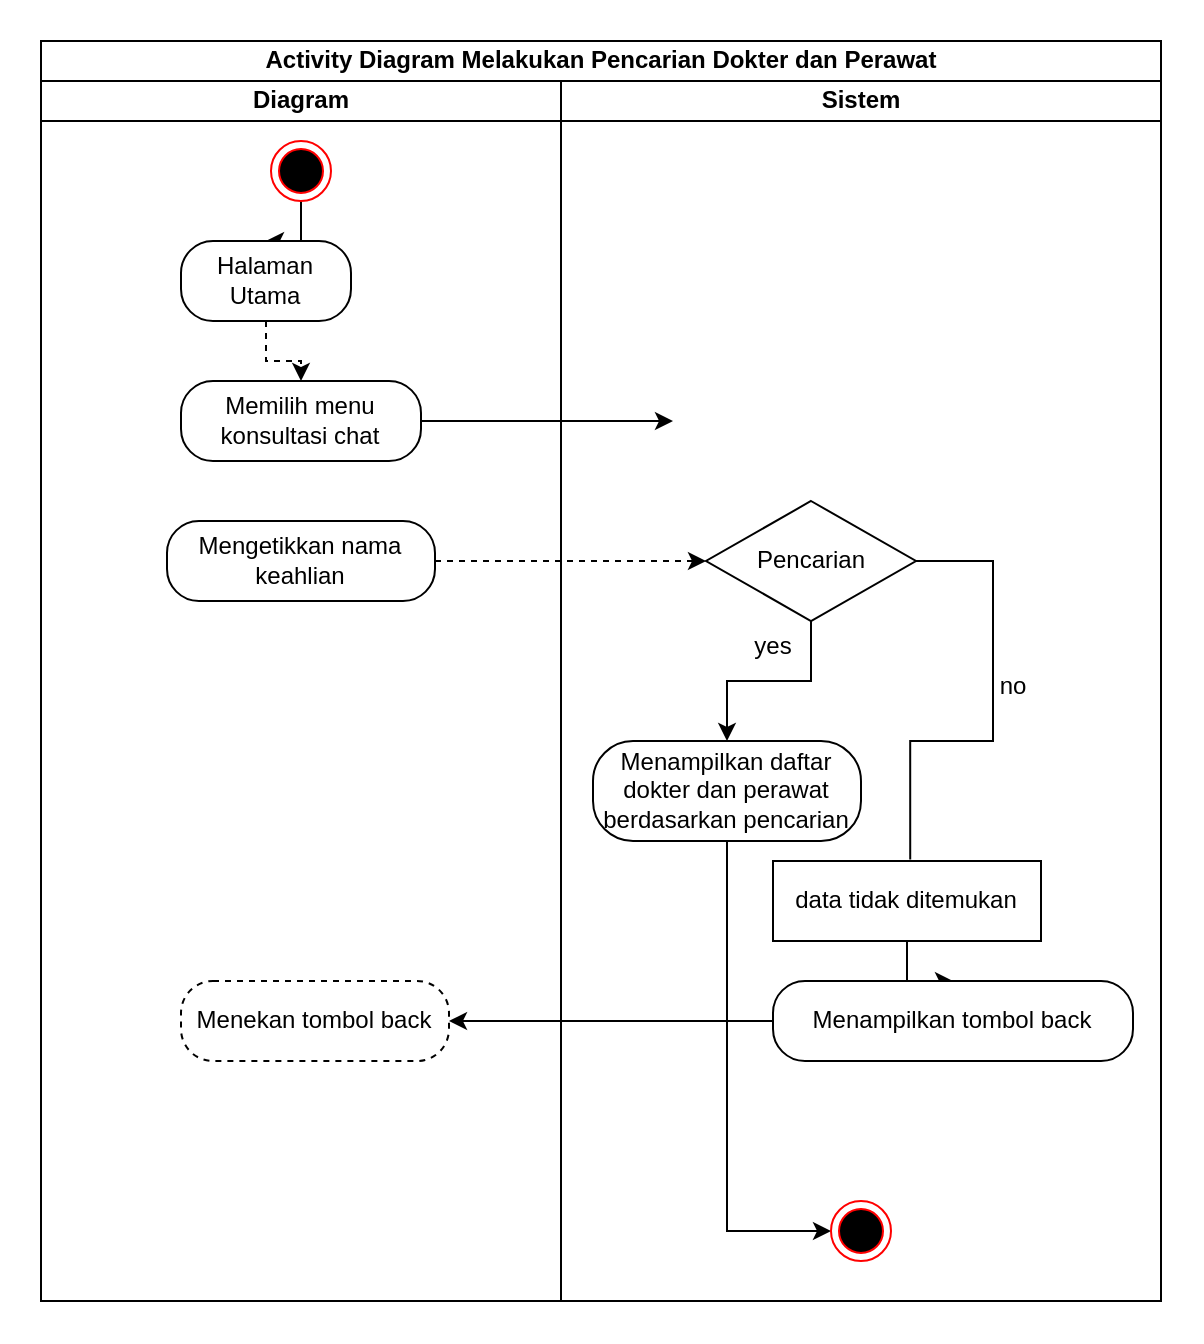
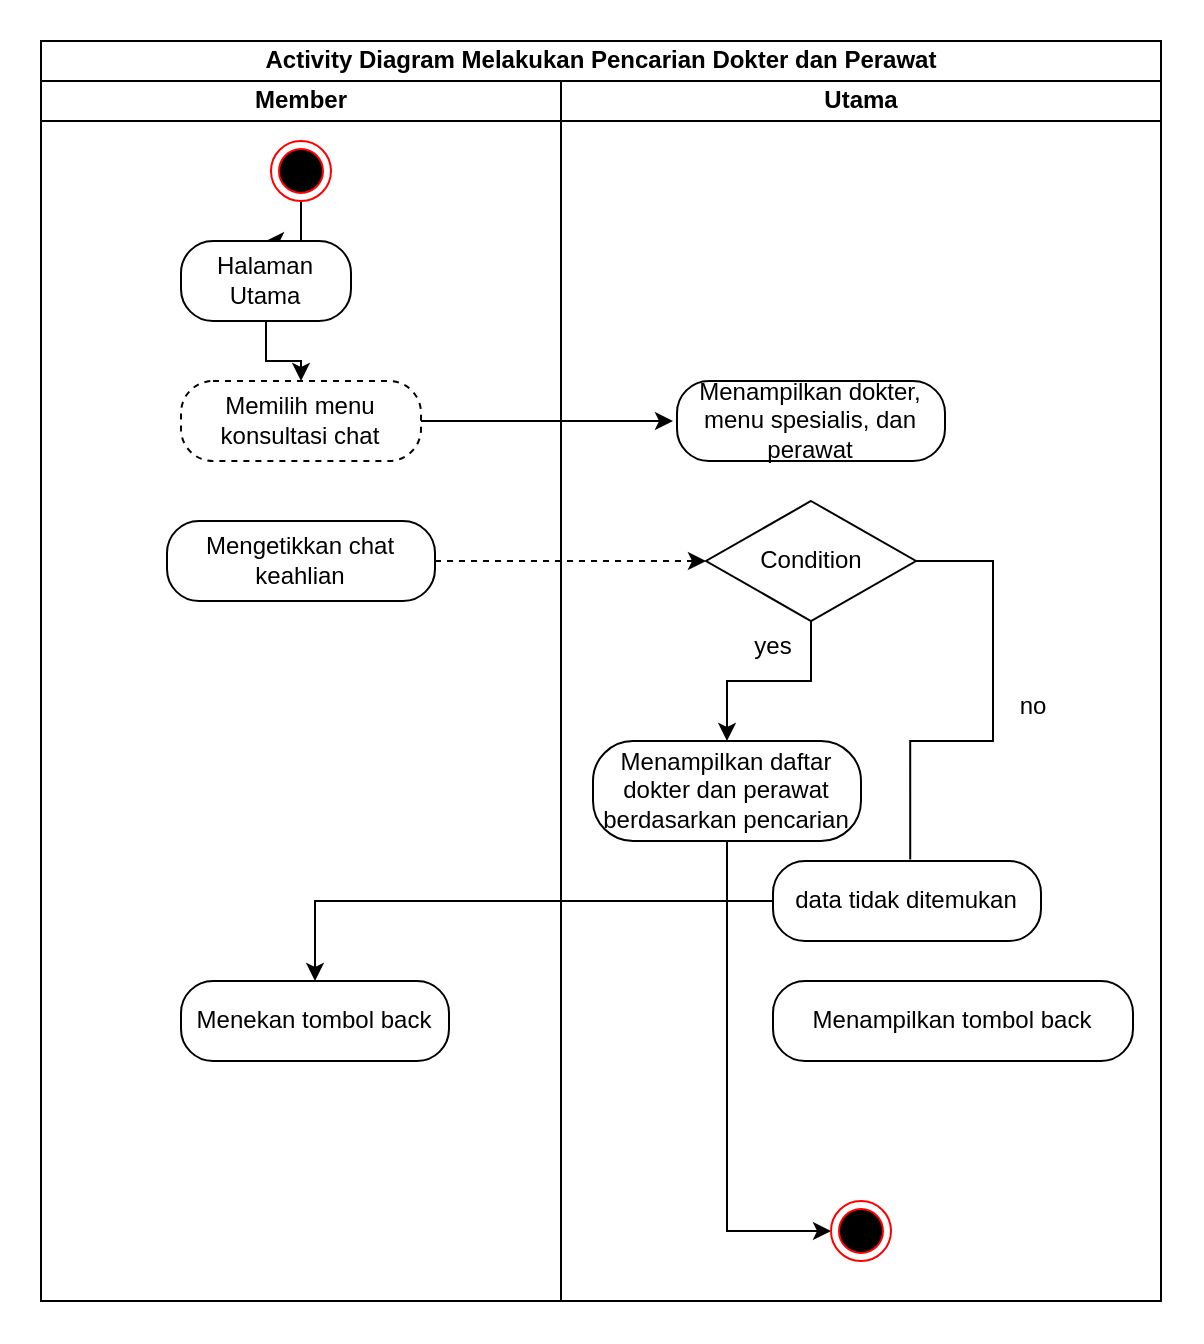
node "Diagram": label "Diagram" -> "Member"
node "Sistem": label "Sistem" -> "Utama"
edge "Halaman Utama" -> "Memilih menu konsultasi chat": style dashed -> solid
node "Memilih menu konsultasi chat": style solid -> dashed
node "Menampilkan dokter, menu spesialis, dan perawat": added
node "Mengetikkan nama keahlian": label "Mengetikkan nama keahlian" -> "Mengetikkan chat keahlian"
node "Pencarian": label "Pencarian" -> "Condition"
node "no": moved (1013, 687) -> (1033, 707)
node "data tidak ditemukan": shape rectangle -> rounded rectangle
edge "data tidak ditemukan" -> "Menampilkan tombol back": now "data tidak ditemukan" -> "Menekan tombol back"
node "Menekan tombol back": style dashed -> solid
edge "Menampilkan tombol back" -> "Menekan tombol back": removed
